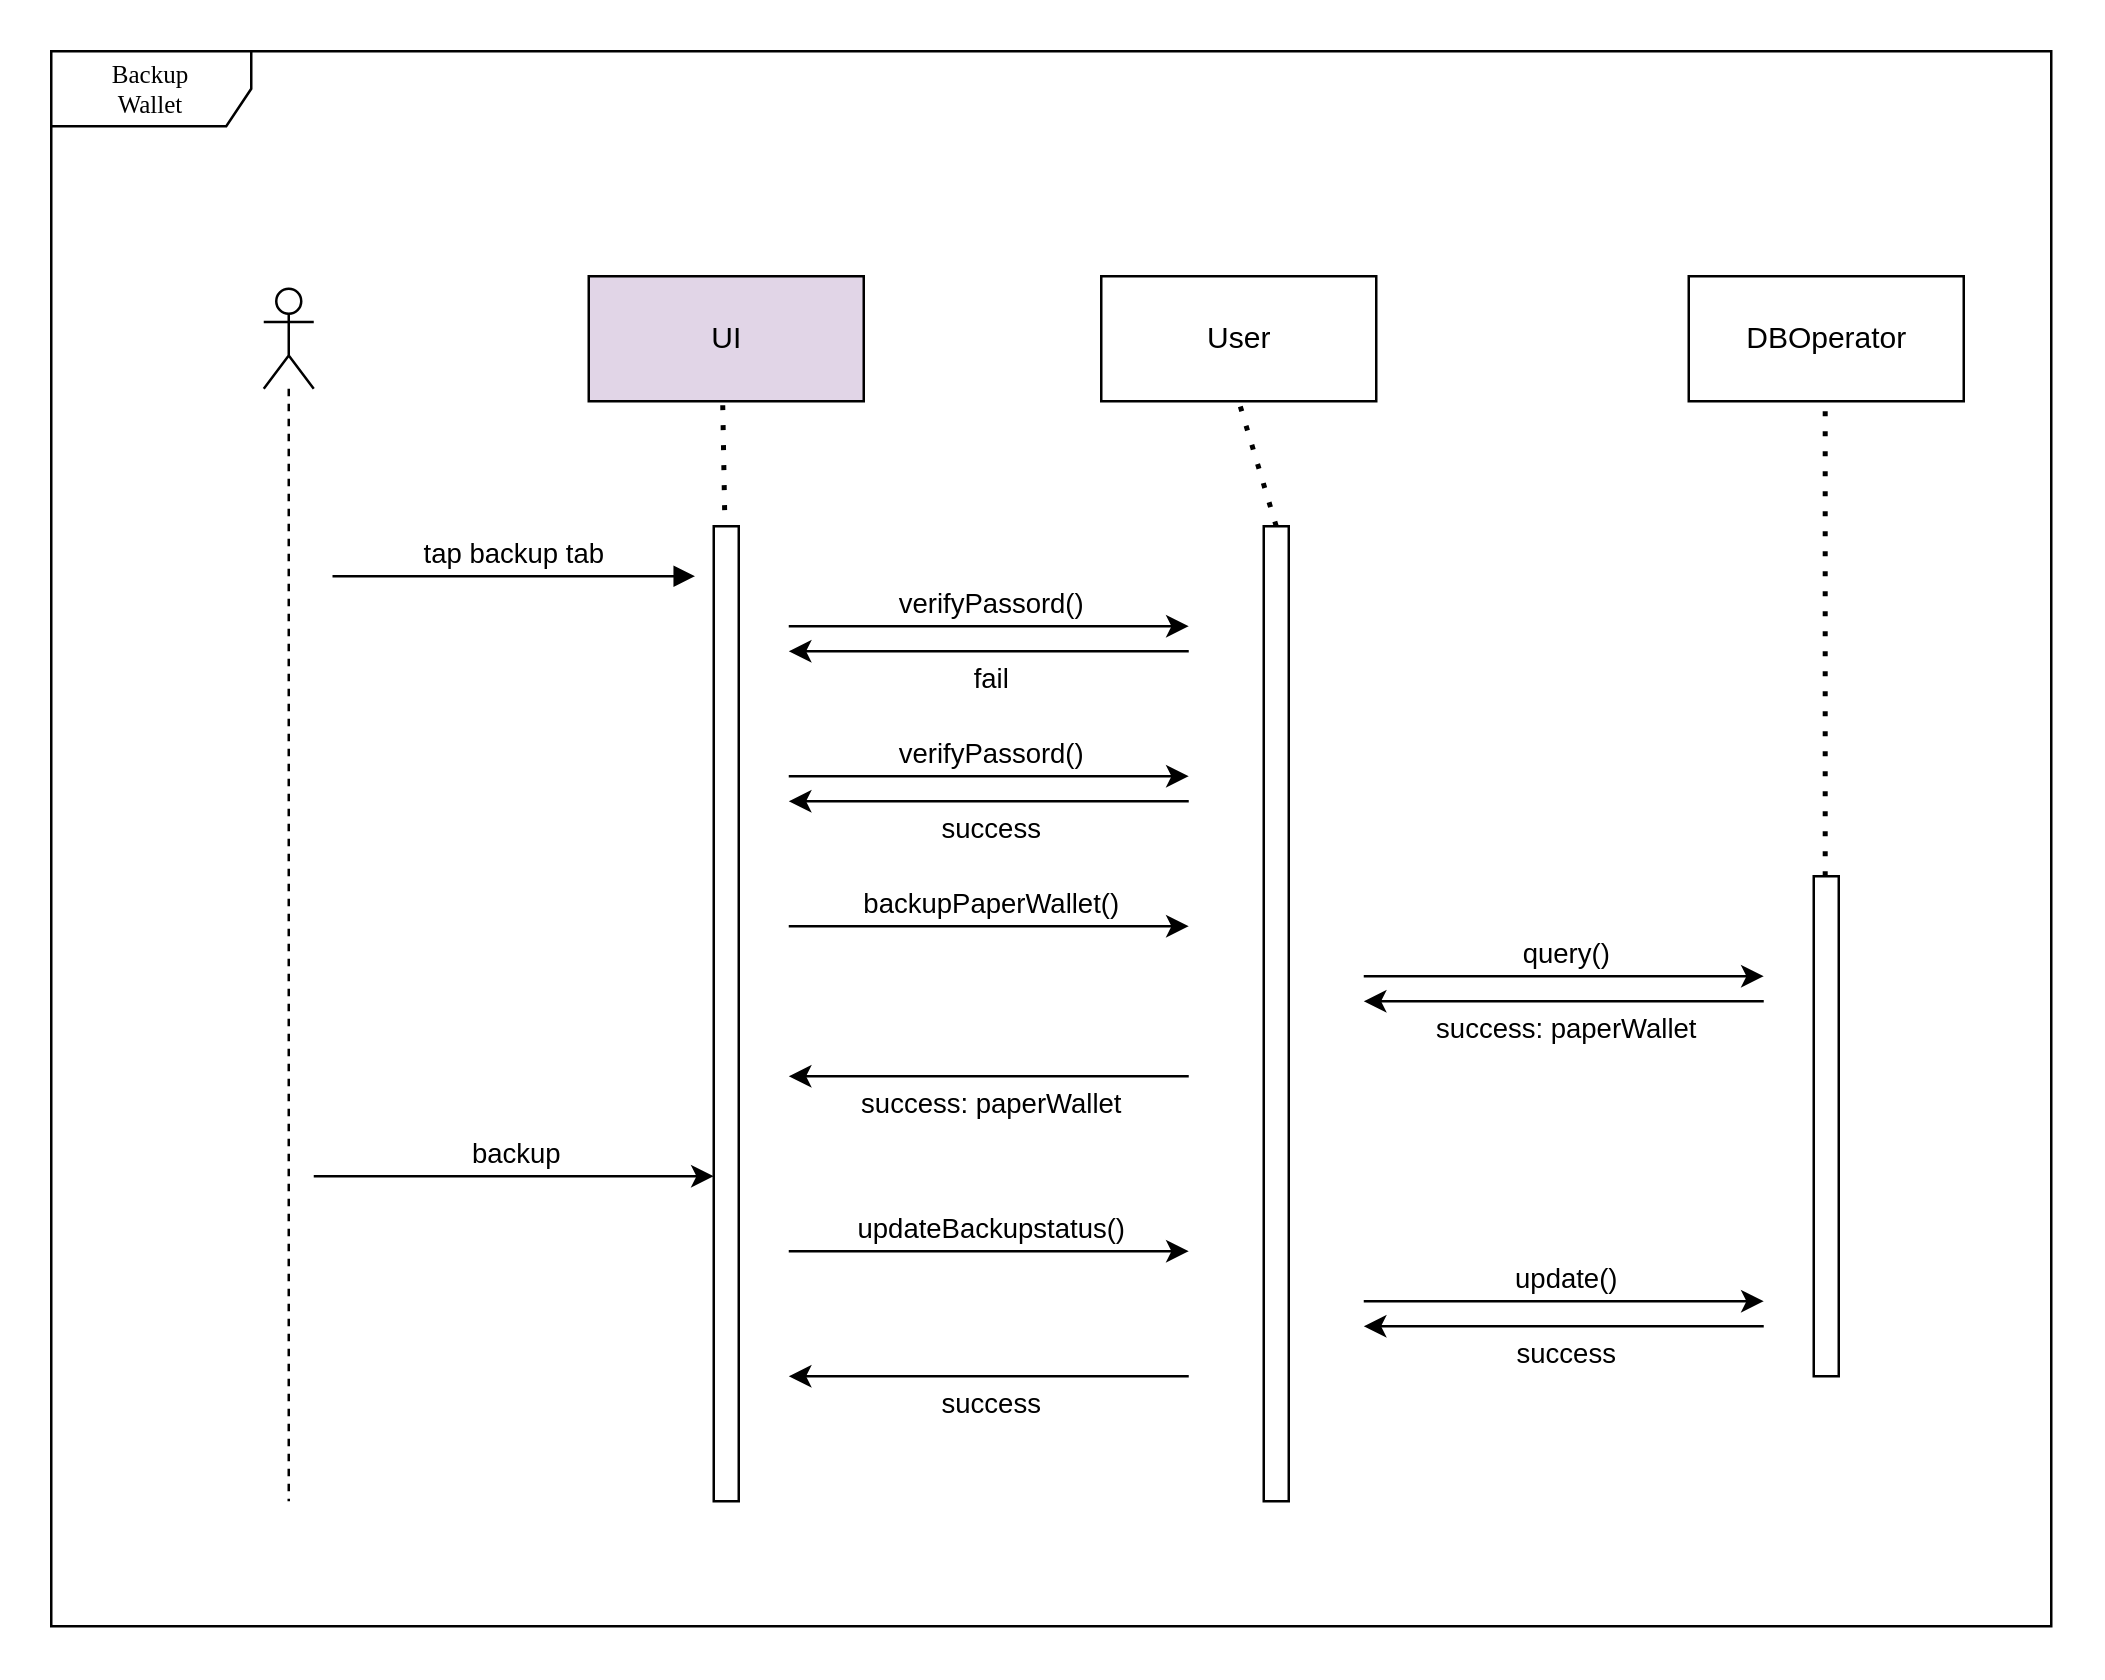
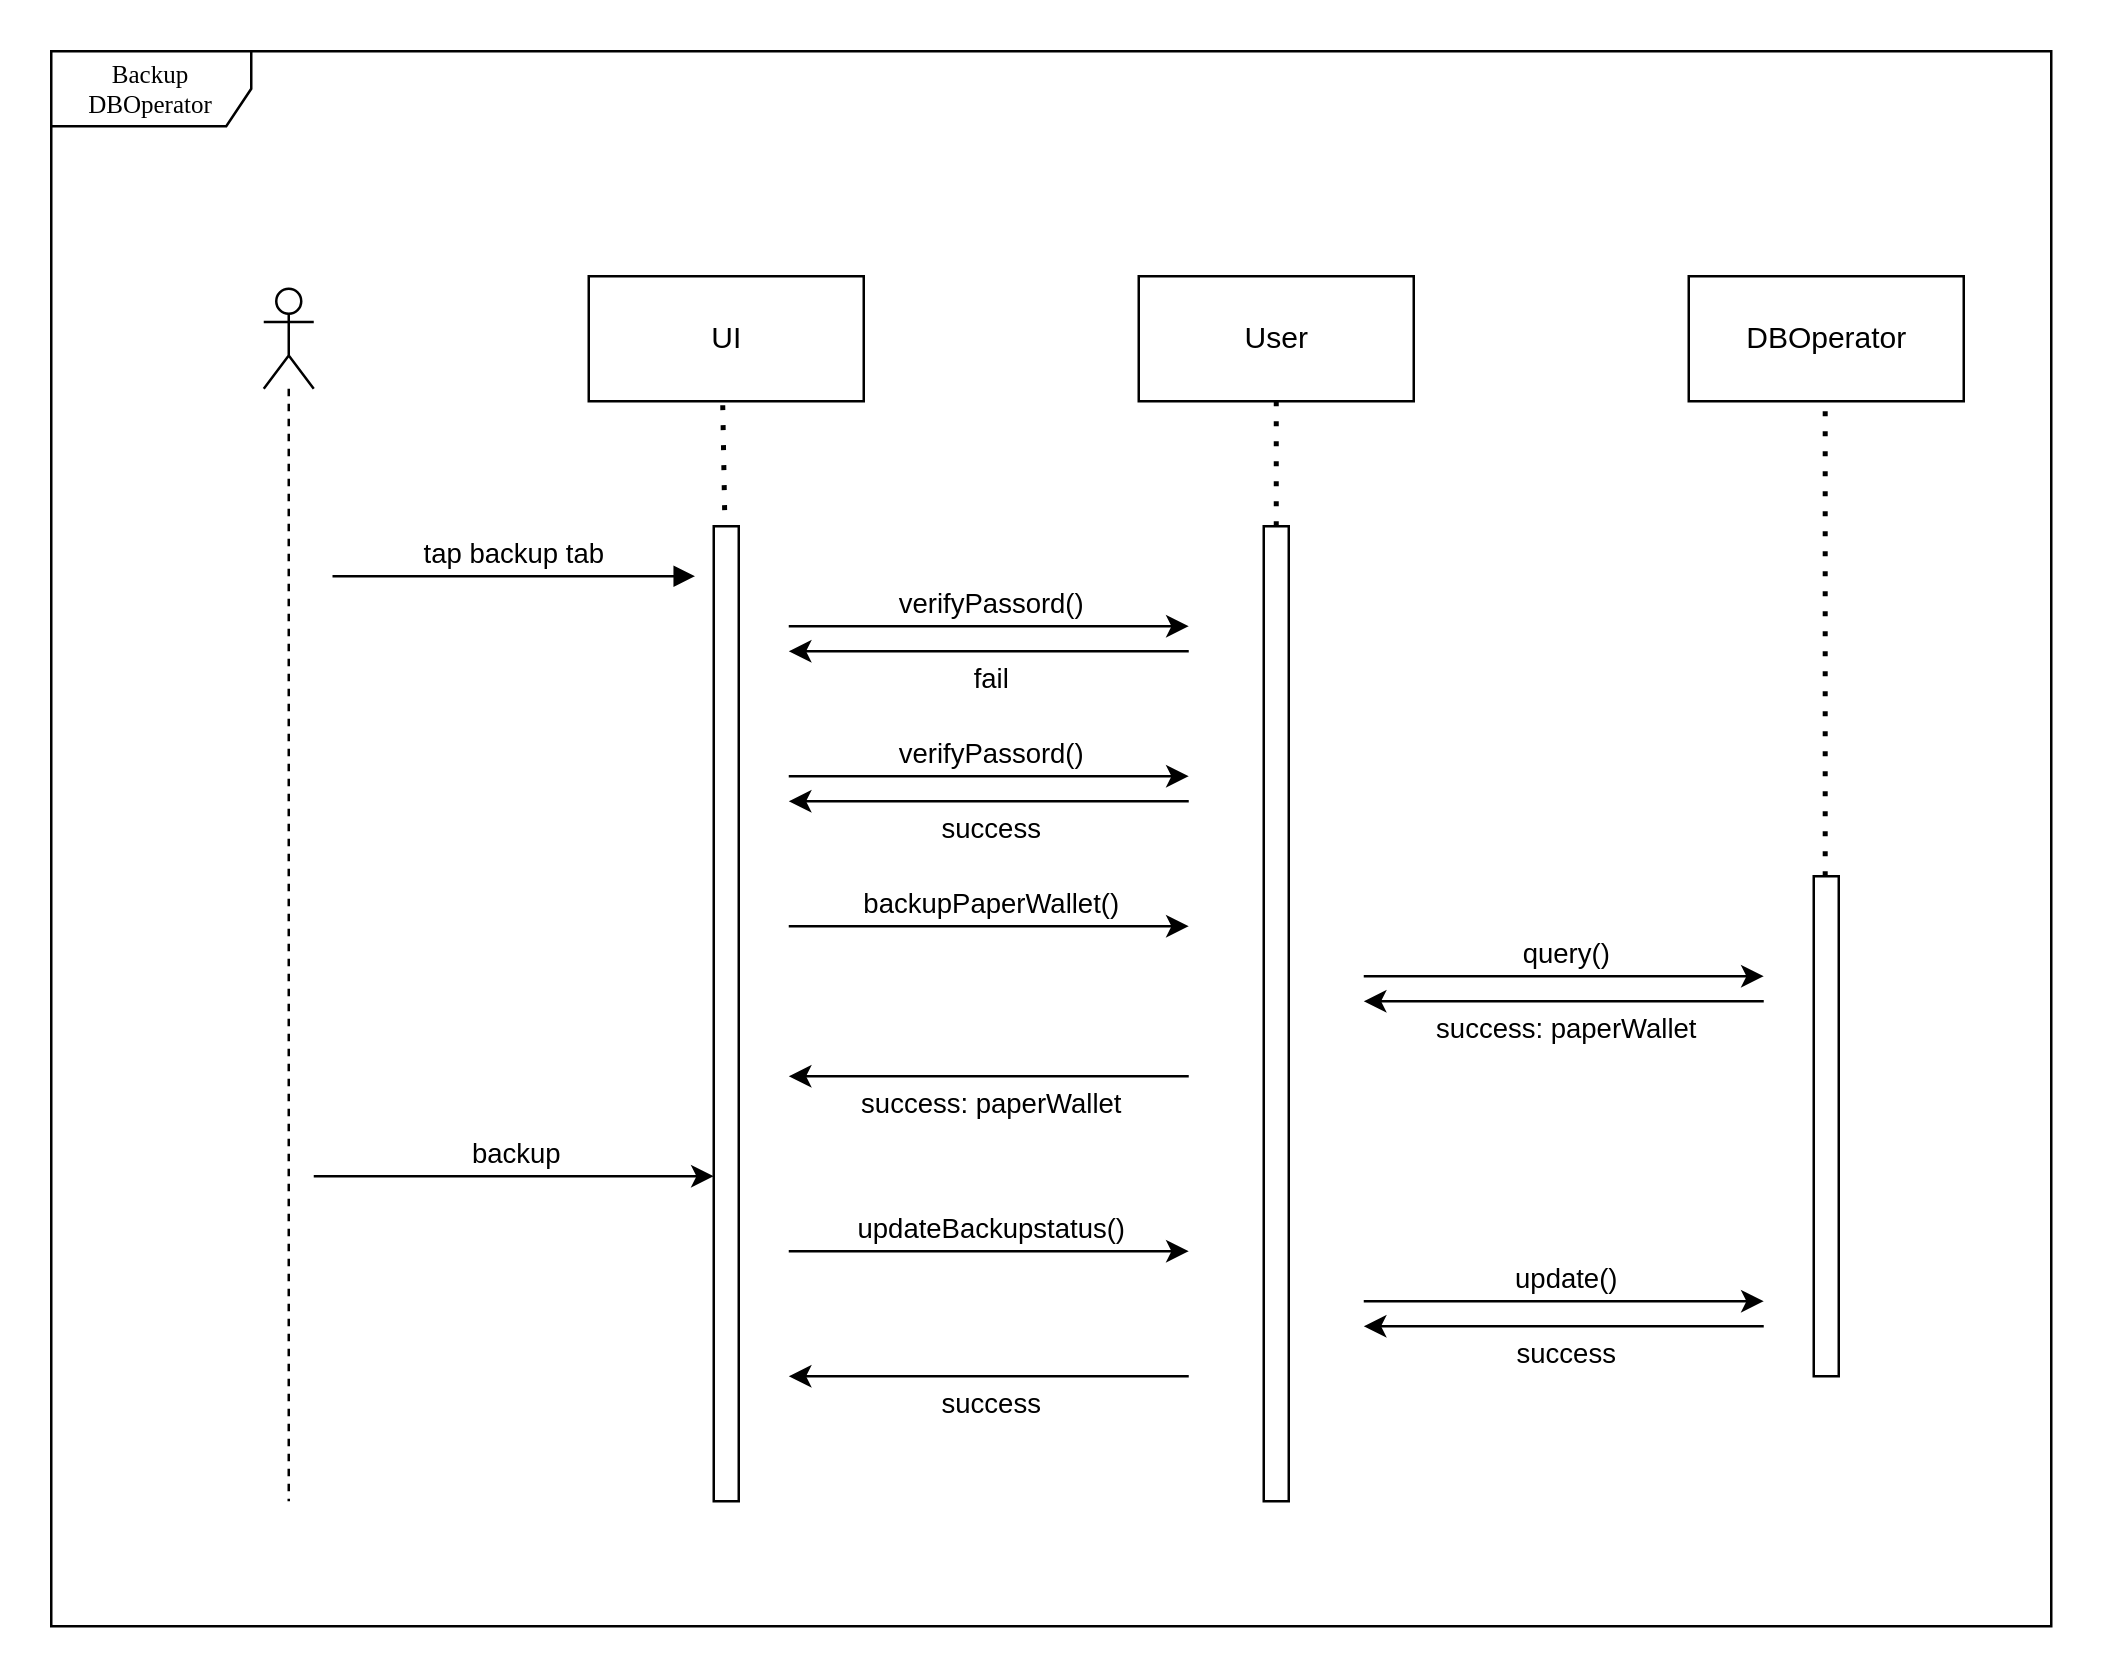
node "Backup Wallet": label "Backup Wallet" -> "Backup DBOperator"
node "UI": fillcolor #e1d5e7 -> #ffffff
node "User": moved (1239, 339) -> (1276, 339)
